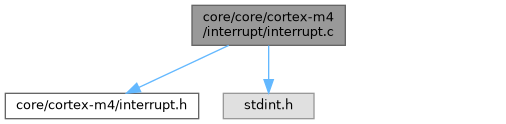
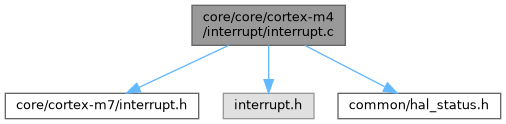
node "core/cortex-m4/interrupt.h": label "core/cortex-m4/interrupt.h" -> "core/cortex-m7/interrupt.h"
node "stdint.h": label "stdint.h" -> "interrupt.h"
node "common/hal_status.h": added
